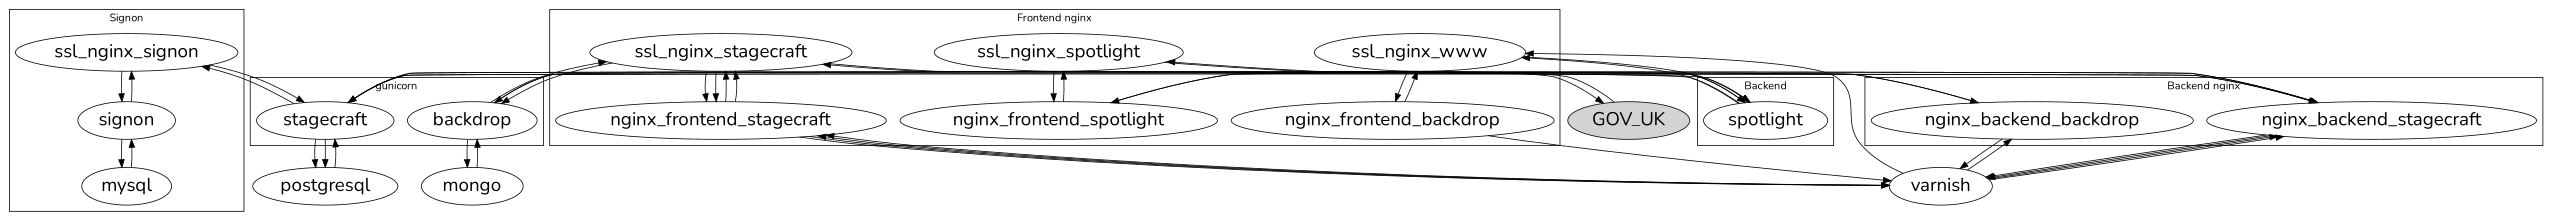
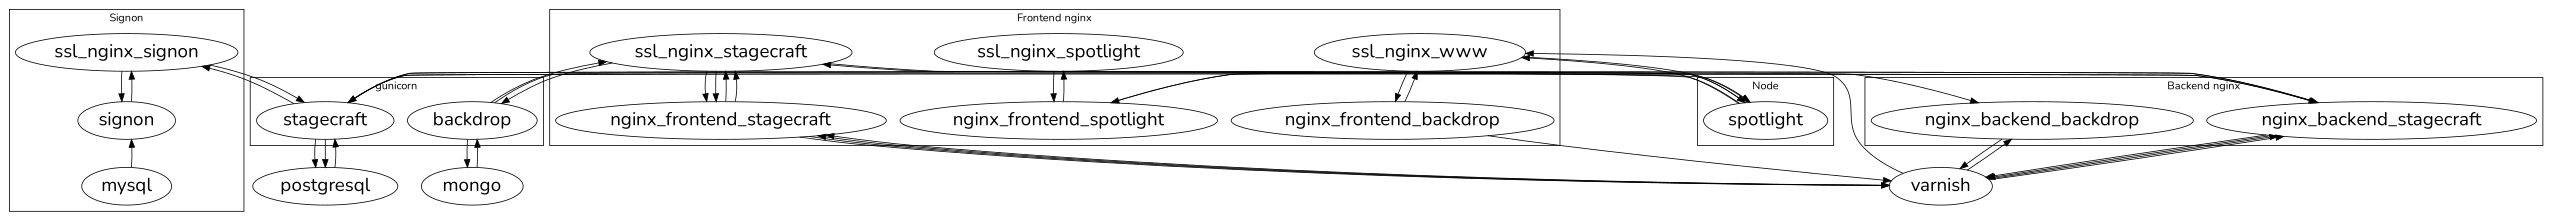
edge "nginx_backend_backdrop" -> "backdrop": removed
cluster "Backend": label "Backend" -> "Node"
node "GOV_UK": removed
edge "signon" -> "mysql": removed
